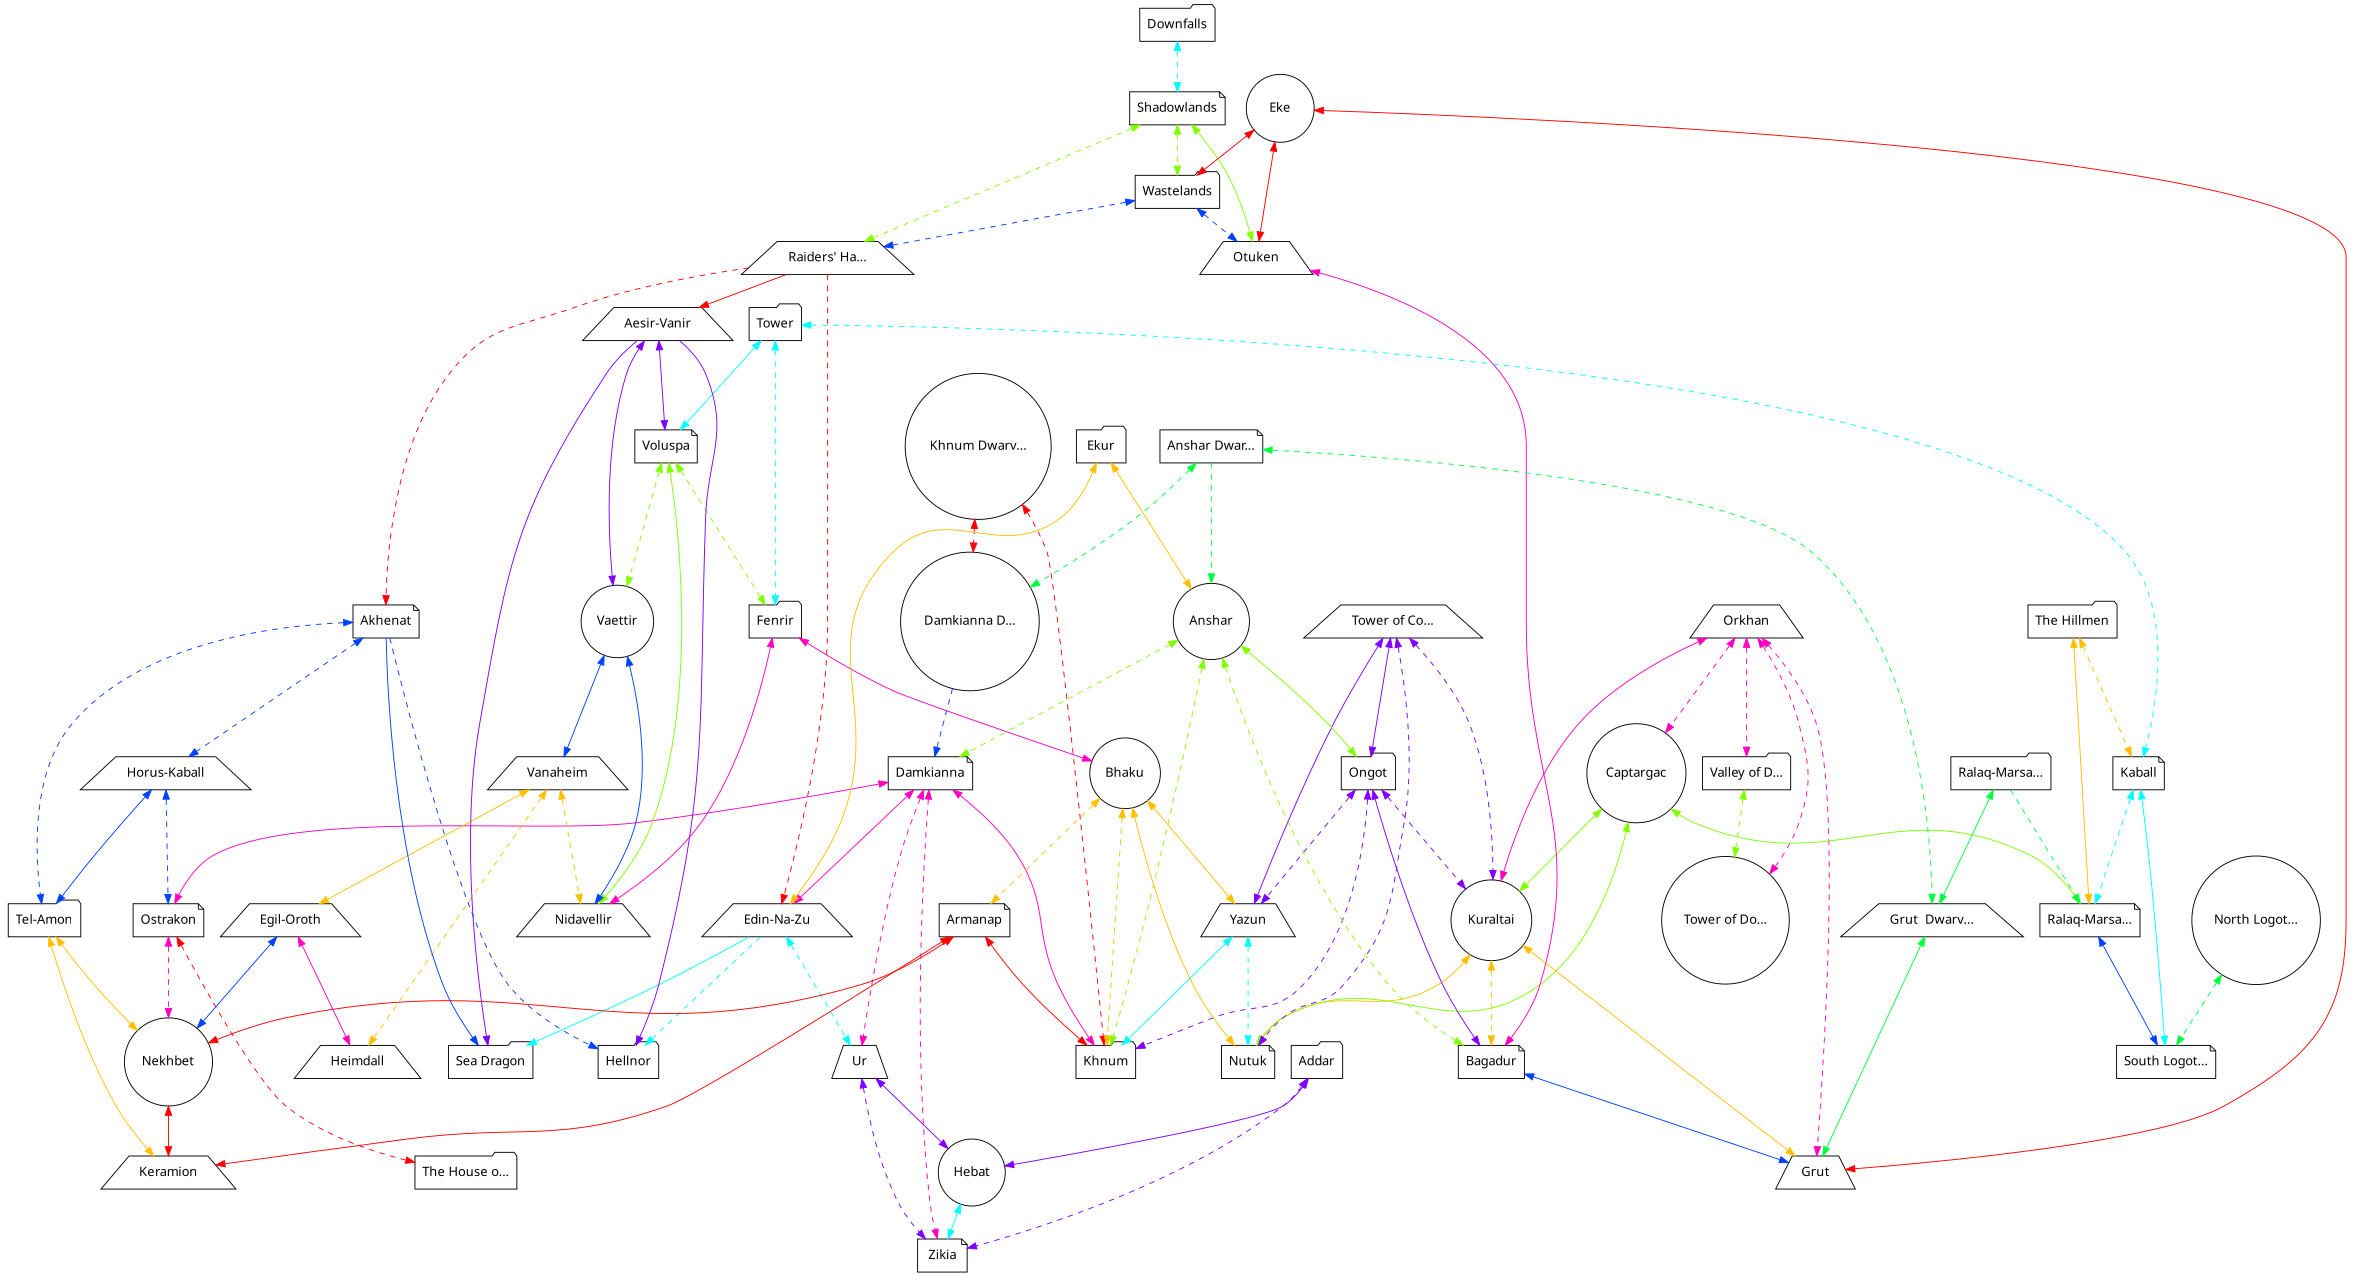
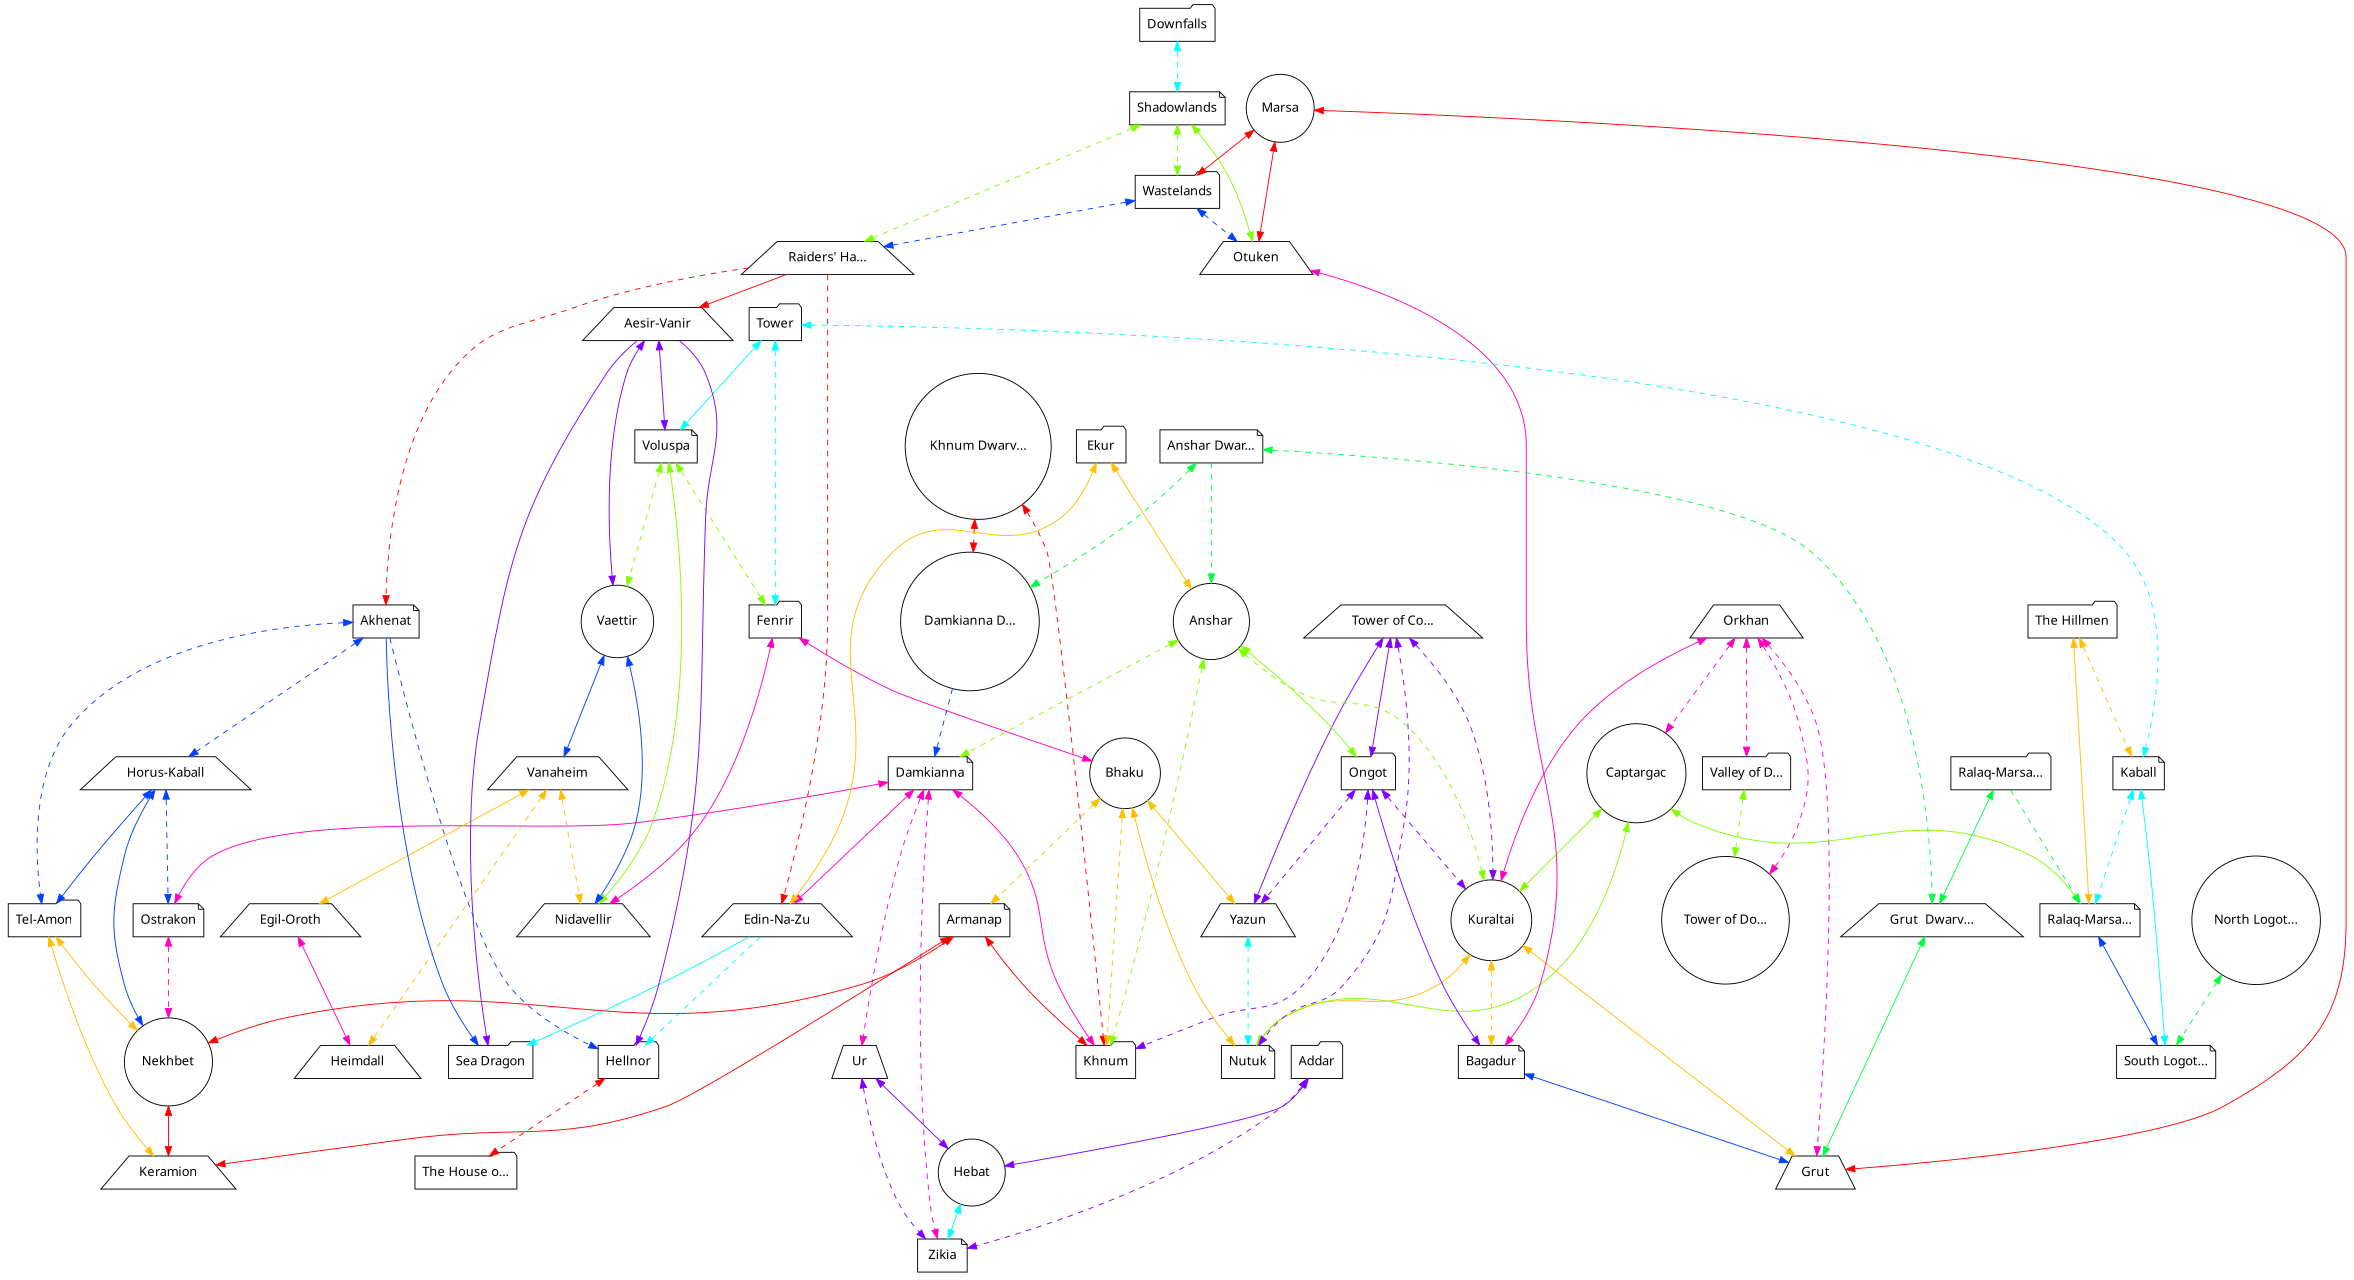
node "Eke": label "Eke" -> "Marsa"
edge "Anshar" -- "Bagadur": now "Anshar" -- "Kuraltai"
edge "Egil-Oroth" -- "Nekhbet": now "Horus-Kaball" -- "Nekhbet"
edge "Edin-Na-Zu" -- "Ur": removed
edge "Yazun" -- "Khnum": removed
edge "Ostrakon" -- "The House o...": now "Hellnor" -- "The House o..."
